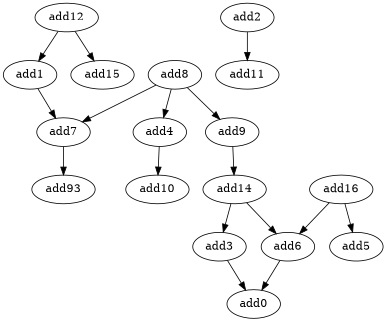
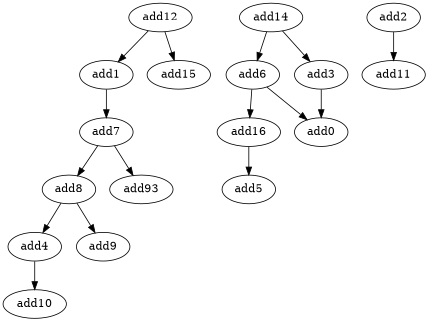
edge "add8" -> "add7": reversed
edge "add9" -> "add14": removed
edge "add16" -> "add6": reversed
